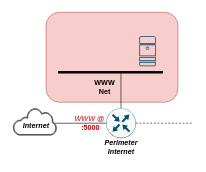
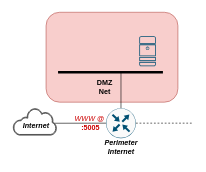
node "WWW Net": label "WWW Net" -> "DMZ Net"
node "WWW @ :5000": label "WWW @ :5000" -> "WWW @ :5005"
